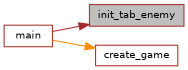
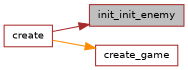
node "init_tab_enemy": label "init_tab_enemy" -> "init_init_enemy"
node "main": label "main" -> "create"
